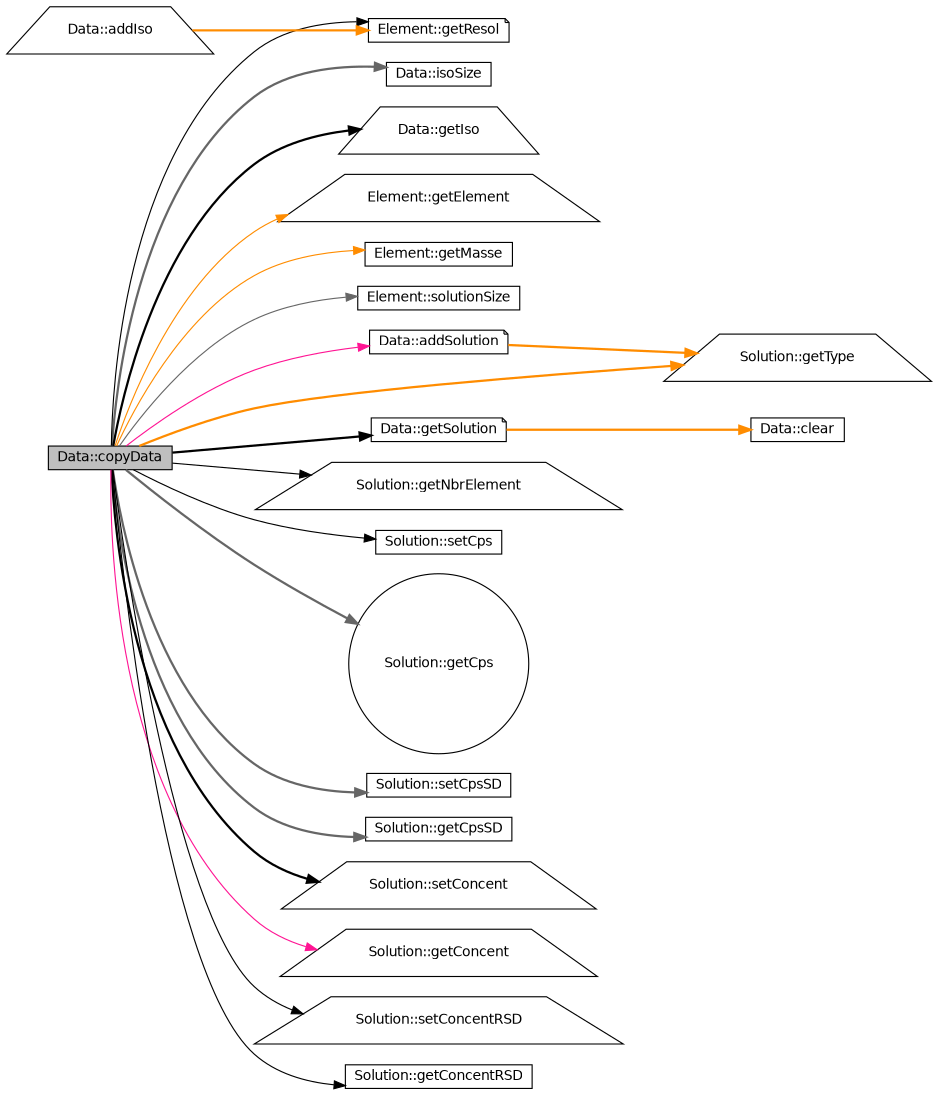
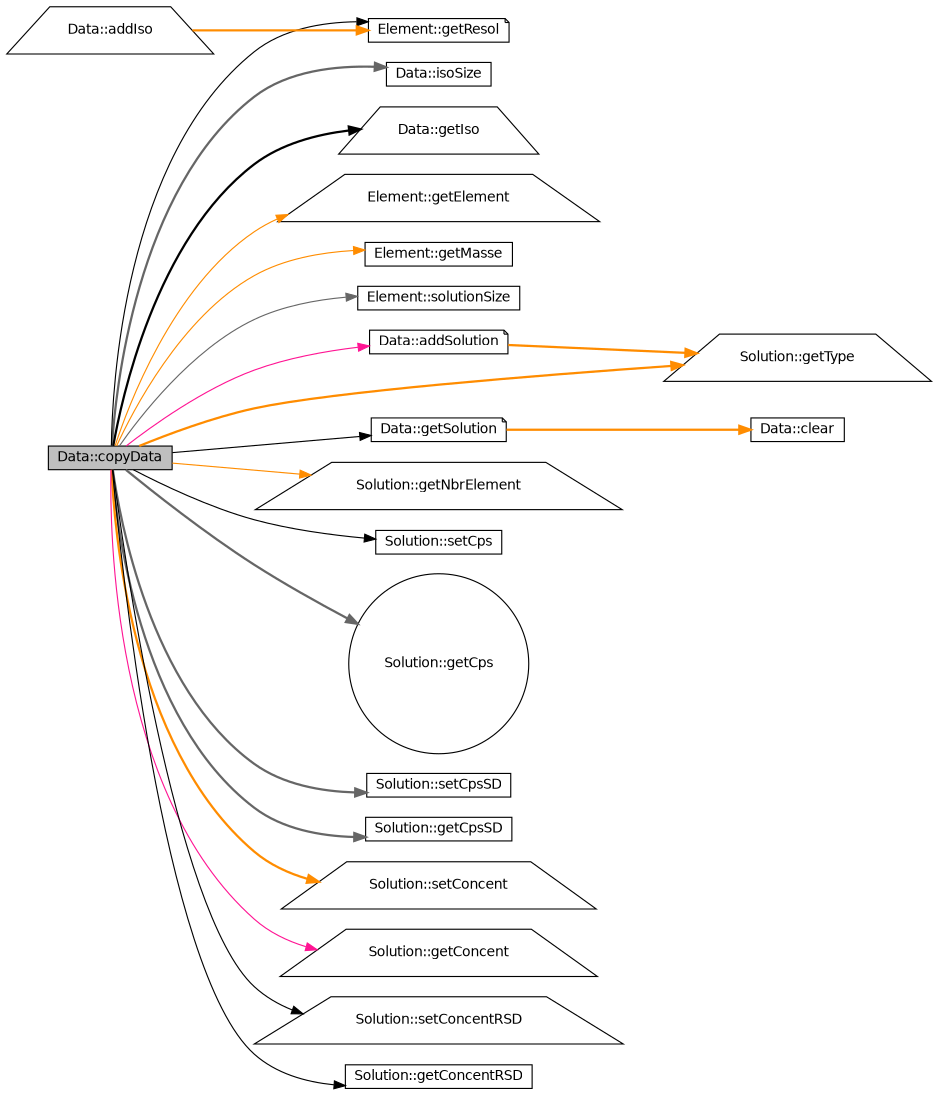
edge "Data::copyData" -> "Data::getSolution": style bold -> solid
edge "Data::copyData" -> "Solution::getNbrElement": color black -> darkorange
edge "Data::copyData" -> "Solution::setConcent": color black -> darkorange
